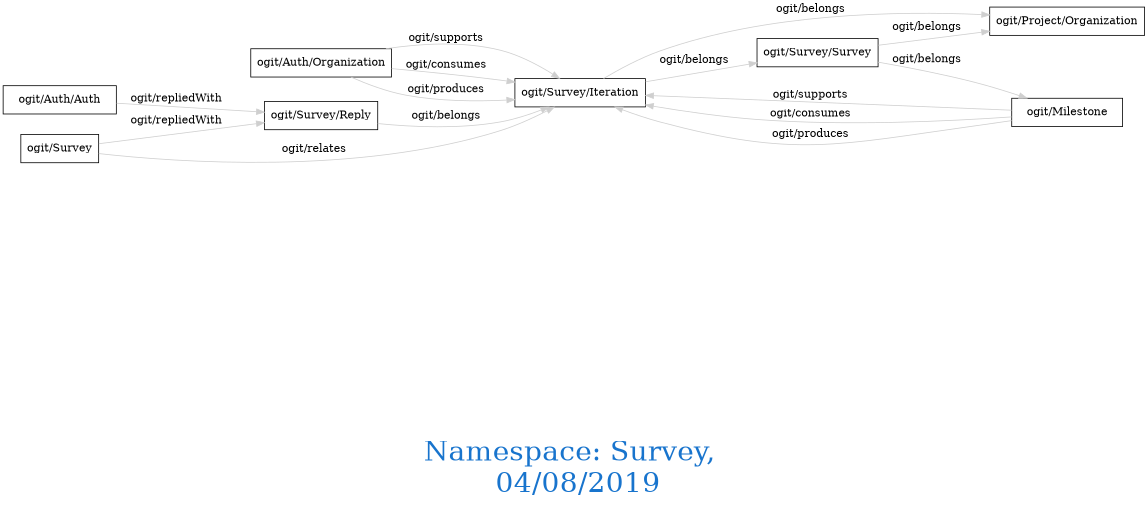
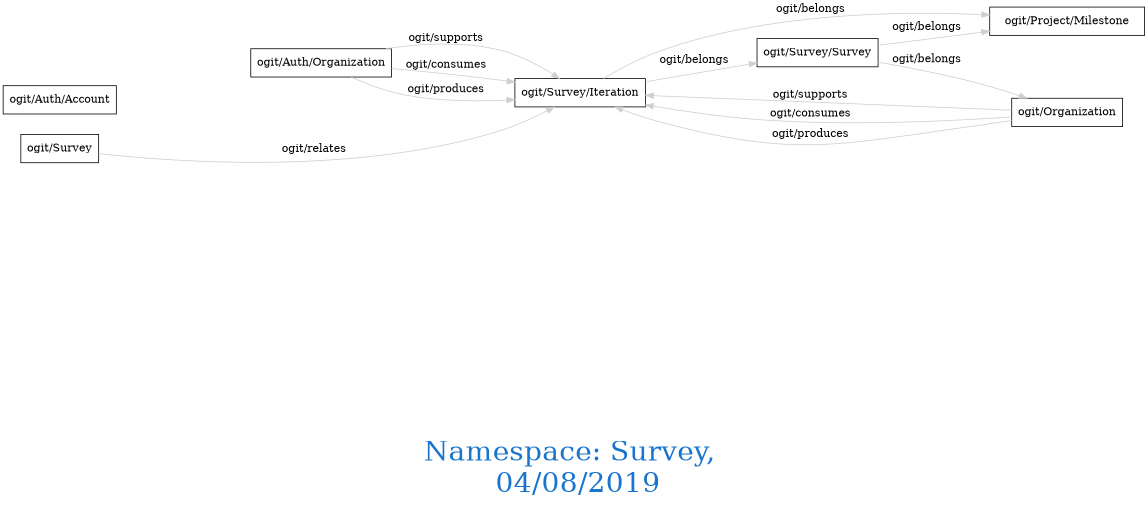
node "ogit/Project/Organization": label "ogit/Project/Organization" -> "ogit/Project/Milestone"
node "ogit/Auth/Auth": label "ogit/Auth/Auth" -> "ogit/Auth/Account"
node "ogit/Milestone": label "ogit/Milestone" -> "ogit/Organization"
node "ogit/Survey/Reply": removed
